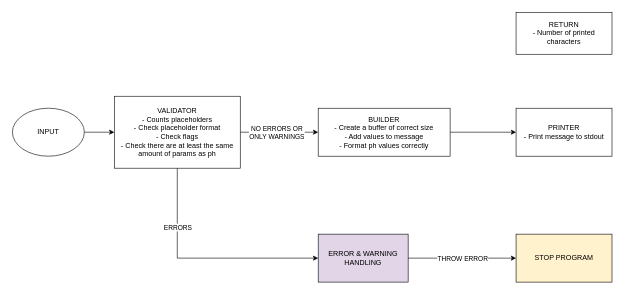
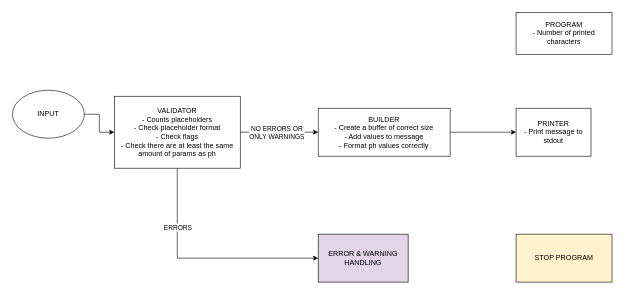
node "RETURN - Number of printed characters": label "RETURN - Number of printed characters" -> "PROGRAM - Number of printed characters"
node "INPUT": moved (48, 132) -> (48, 114)
node "PRINTER - Print message to stdout": size 96x48 -> 75x48
edge "ERROR & WARNING HANDLING" -> "STOP PROGRAM": removed, label "THROW ERROR"
